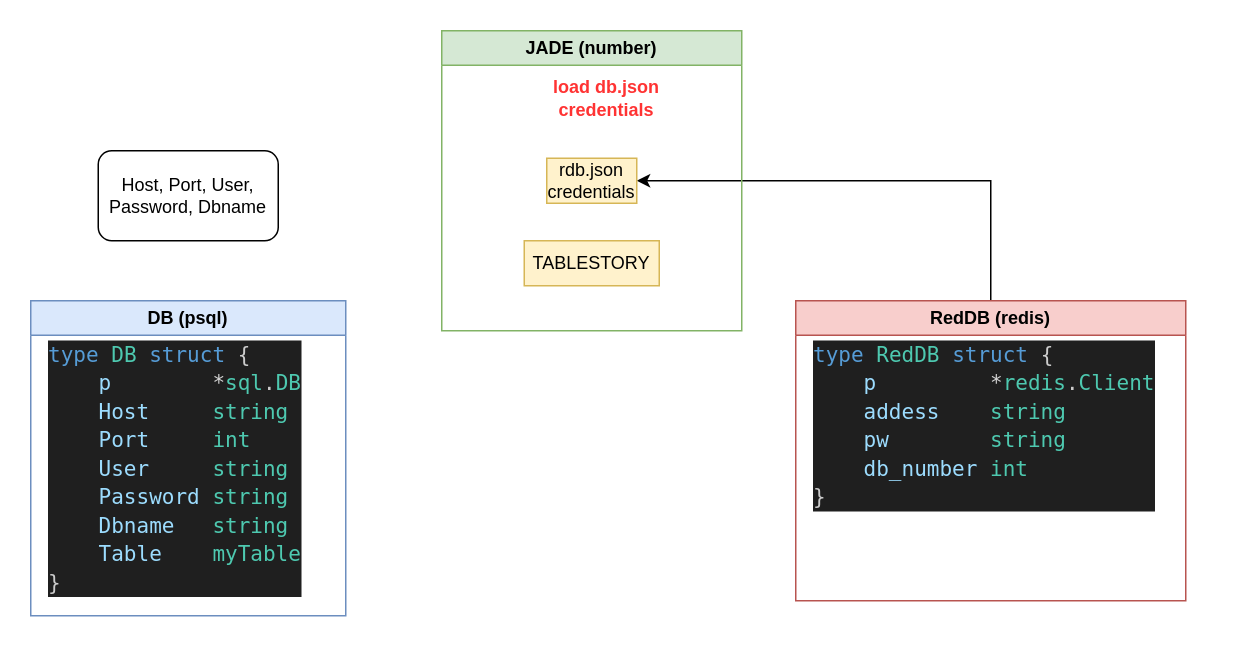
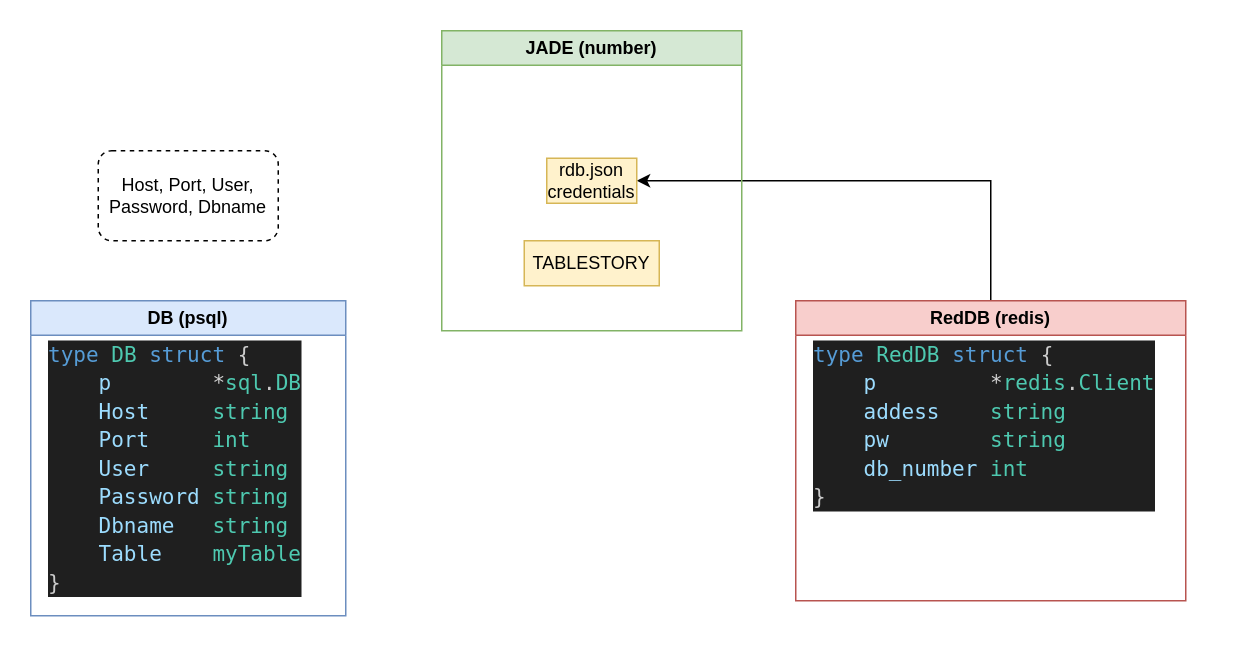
node "load db.json credentials": removed
node "Host, Port, User, Password, Dbname": style solid -> dashed
